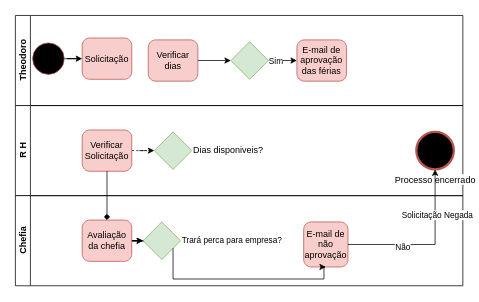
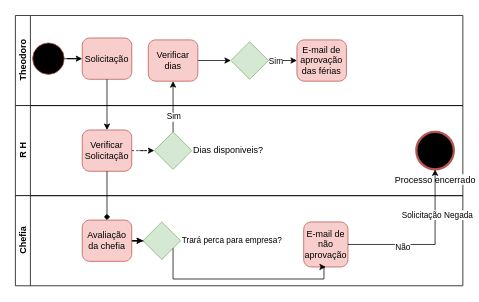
edge "Dias disponiveis?" -> "Verificar dias": added, label "Sim"
edge "Solicitação" -> "Verificar Solicitação": added
